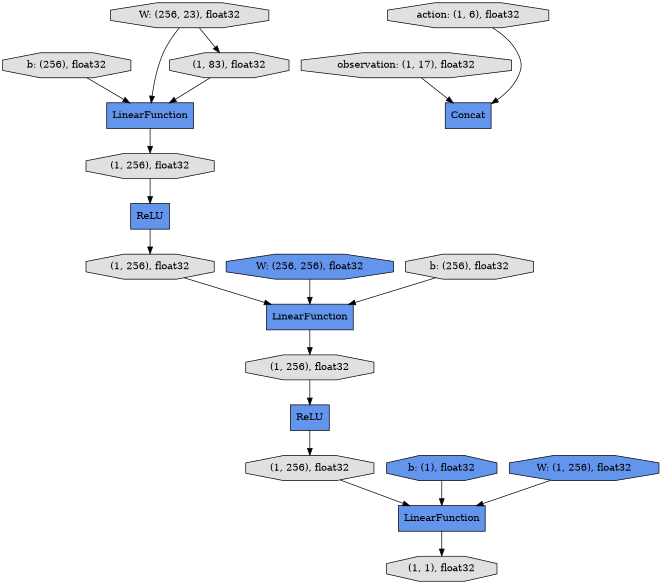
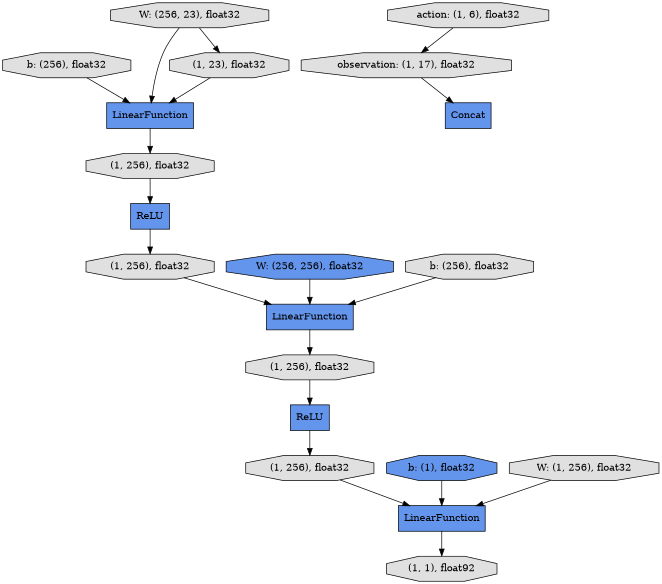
edge "action: (1, 6), float32" -> "Concat": now "action: (1, 6), float32" -> "observation: (1, 17), float32"
node "(1, 83), float32": label "(1, 83), float32" -> "(1, 23), float32"
node "W: (1, 256), float32": fillcolor #6495ed -> #e0e0e0
node "(1, 1), float32": label "(1, 1), float32" -> "(1, 1), float92"
